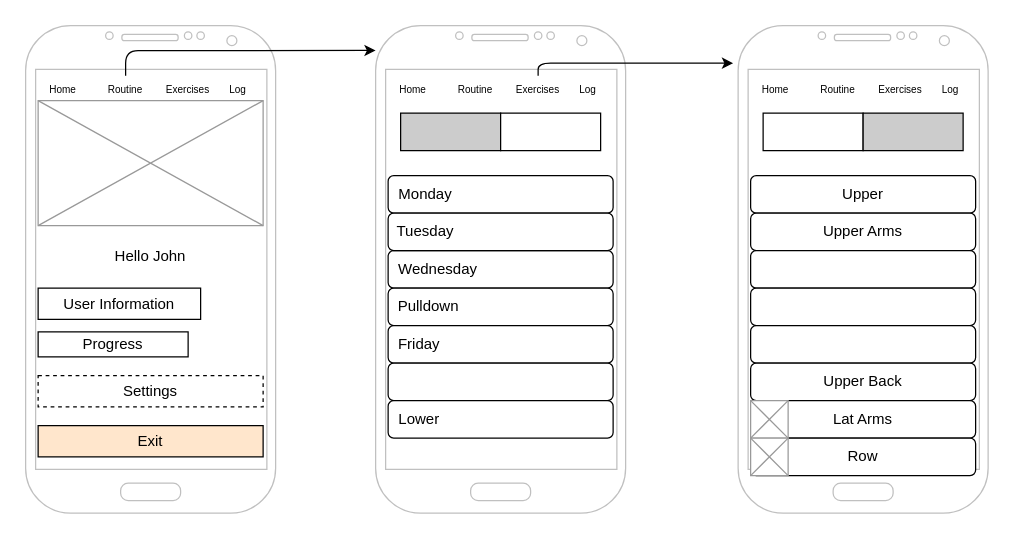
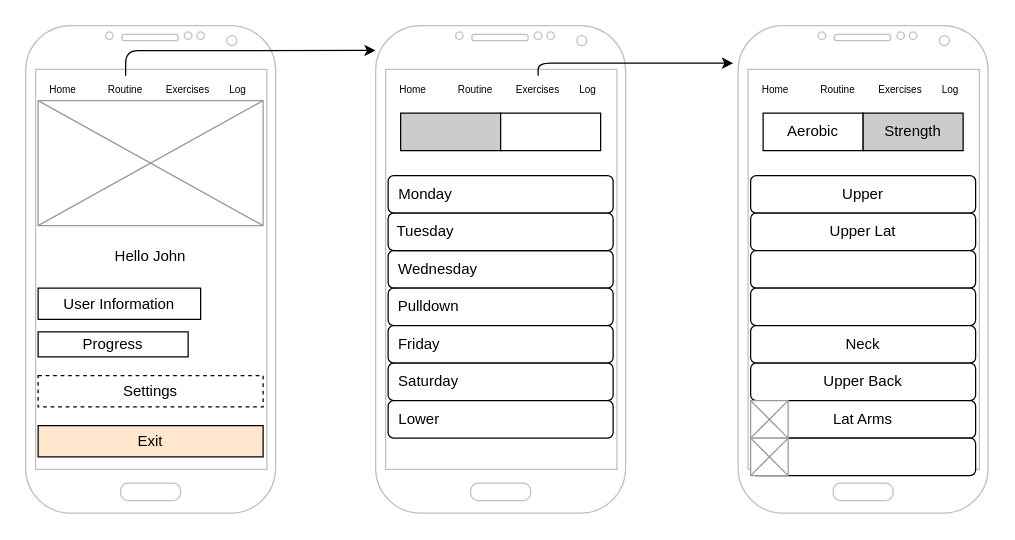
node "Aerobic": added
node "Strength": added
node "Upper Arms": label "Upper Arms" -> "Upper Lat"
node "Neck": added
node "Saturday": added
node "Row": removed
